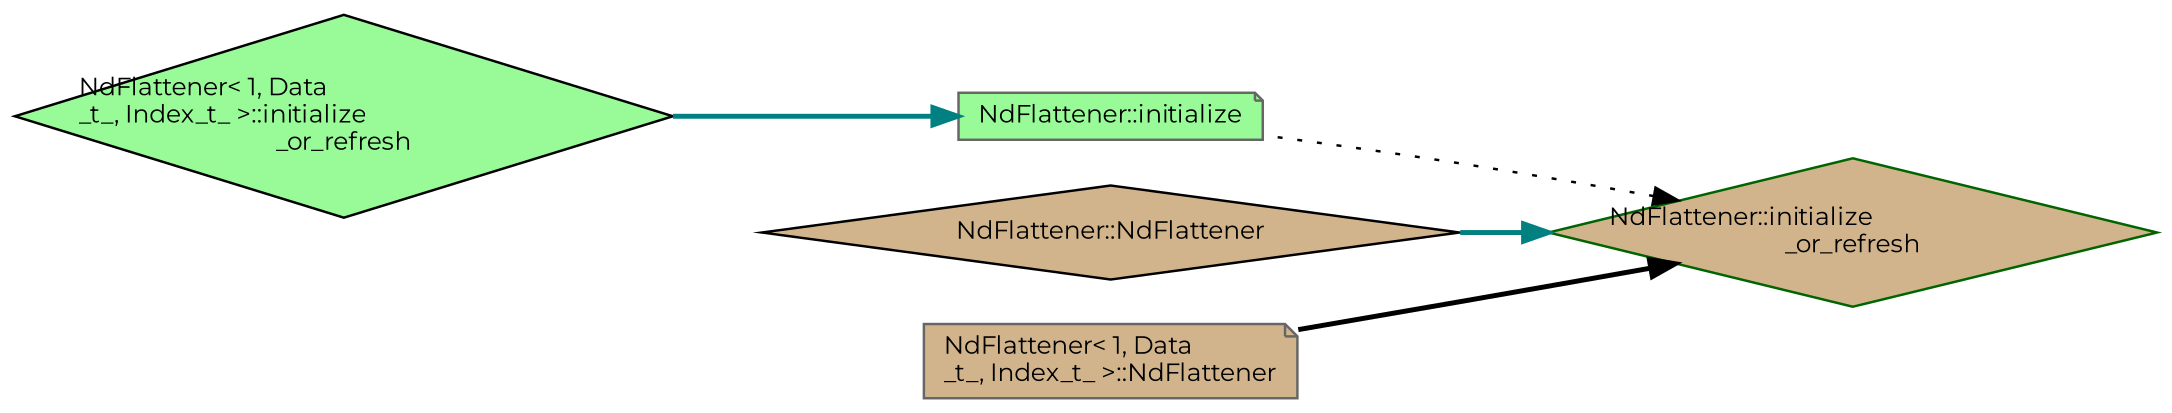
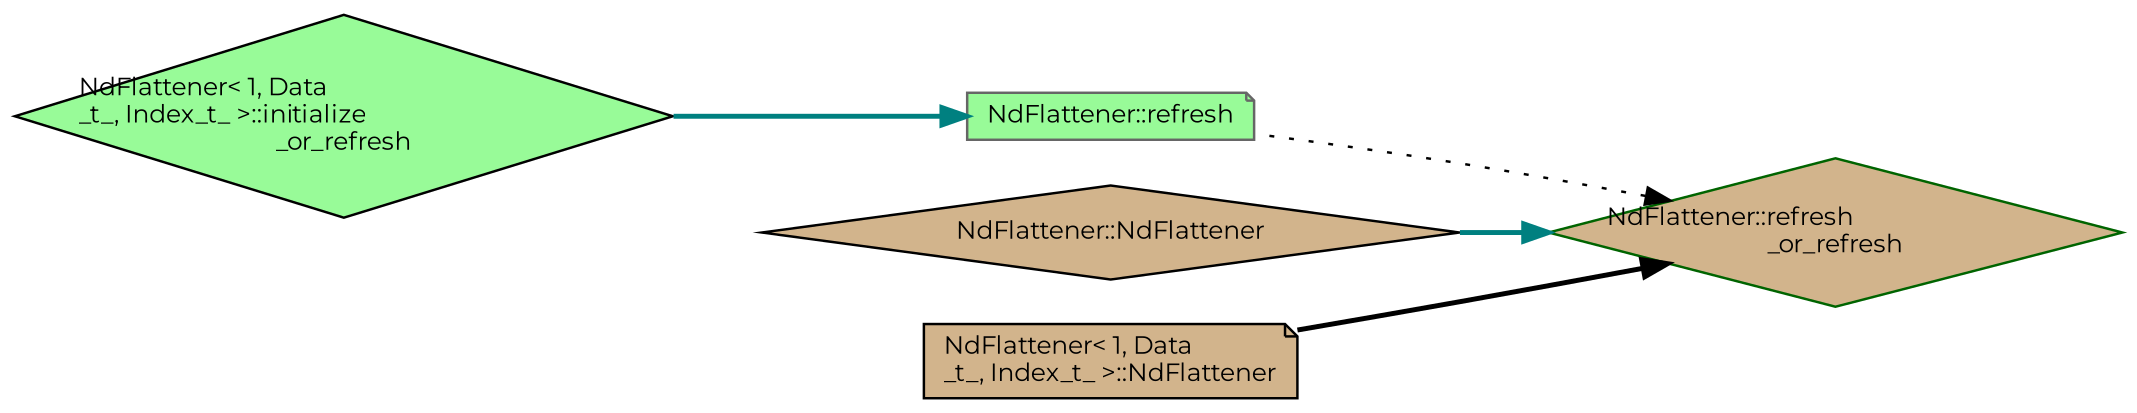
node "NdFlattener::initialize": label "NdFlattener::initialize" -> "NdFlattener::refresh"
node "NdFlattener::initialize _or_refresh": label "NdFlattener::initialize _or_refresh" -> "NdFlattener::refresh _or_refresh"
node "NdFlattener< 1, Data _t_, Index_t_ >::NdFlattener": color gray40 -> black
